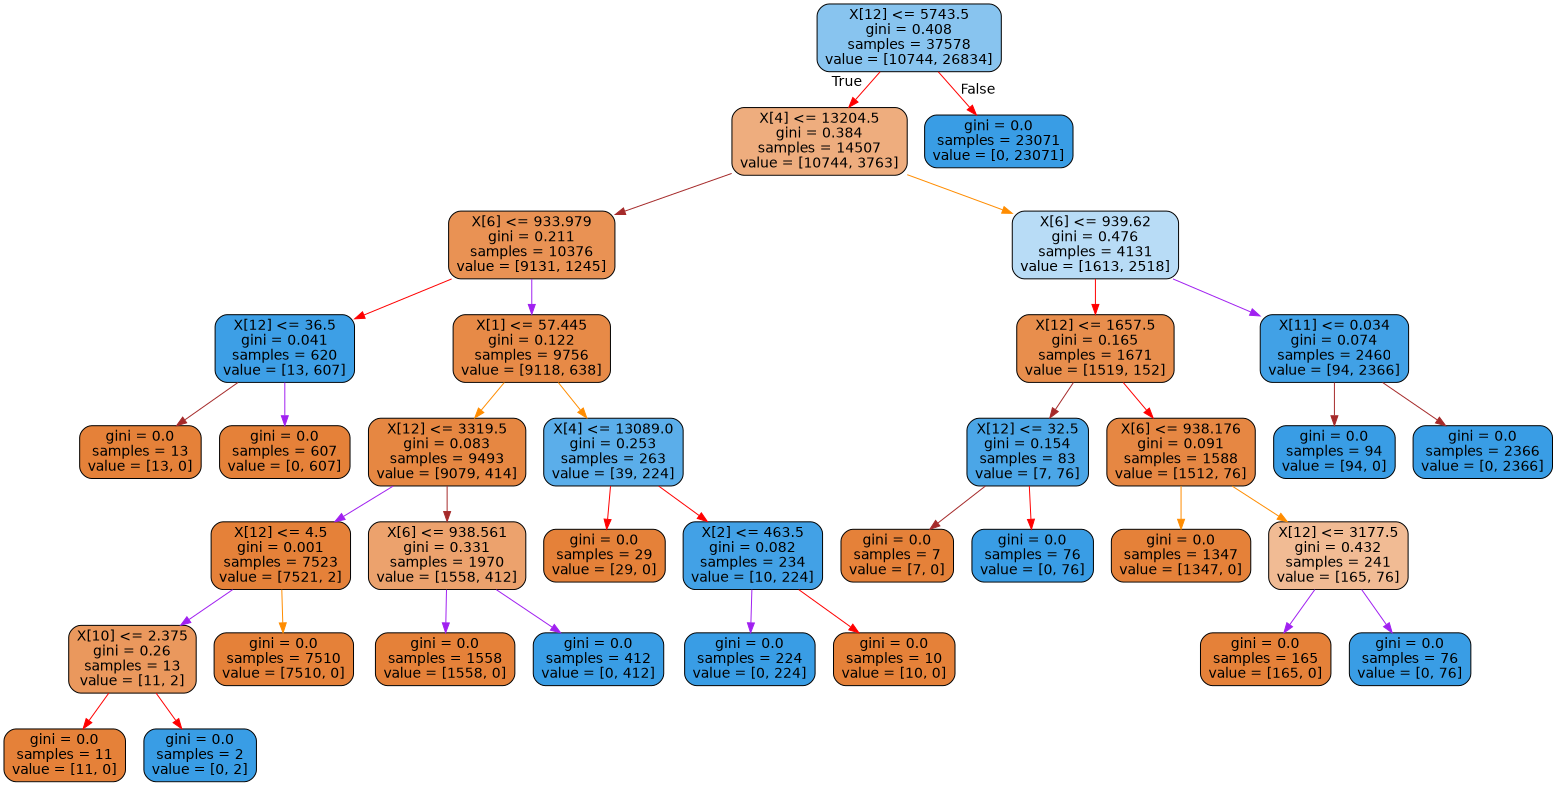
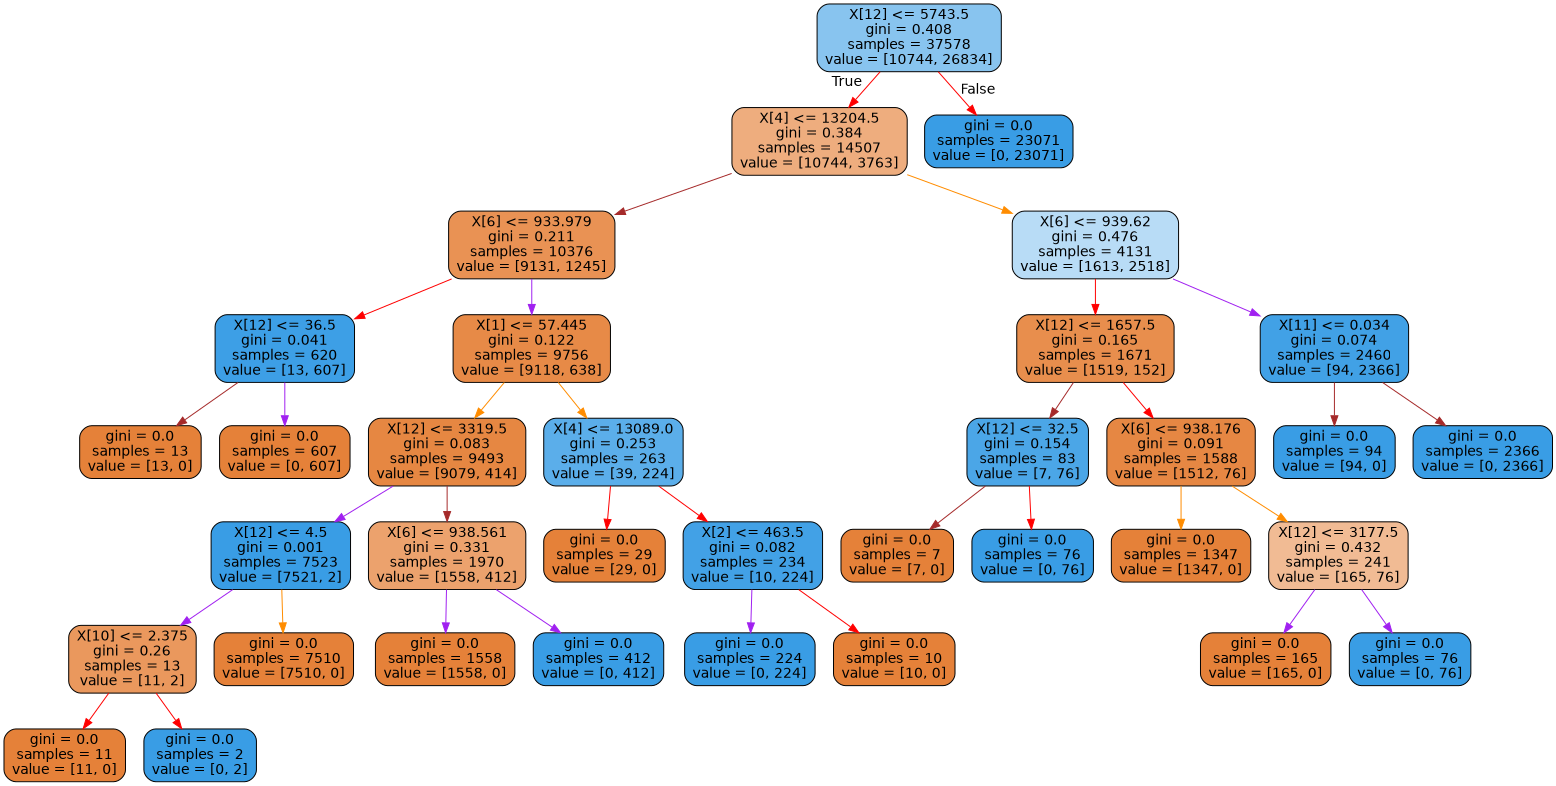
node "X[12] <= 4.5 gini = 0.001 samples = 7523 value = [7521, 2]": fillcolor #e58139 -> #399de5
